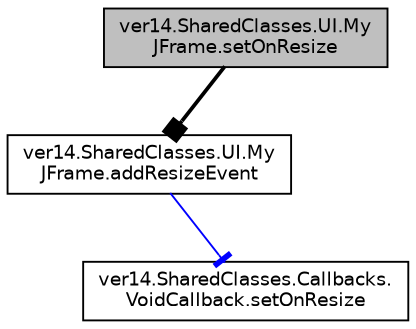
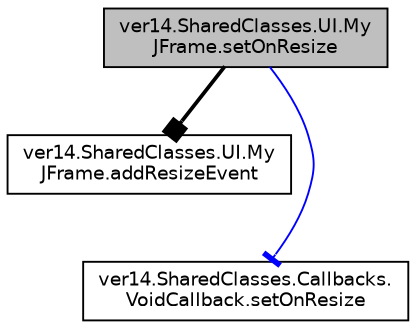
edge "ver14.SharedClasses.UI.My JFrame.addResizeEvent" -> "ver14.SharedClasses.Callbacks. VoidCallback.setOnResize": now "ver14.SharedClasses.UI.My JFrame.setOnResize" -> "ver14.SharedClasses.Callbacks. VoidCallback.setOnResize"
